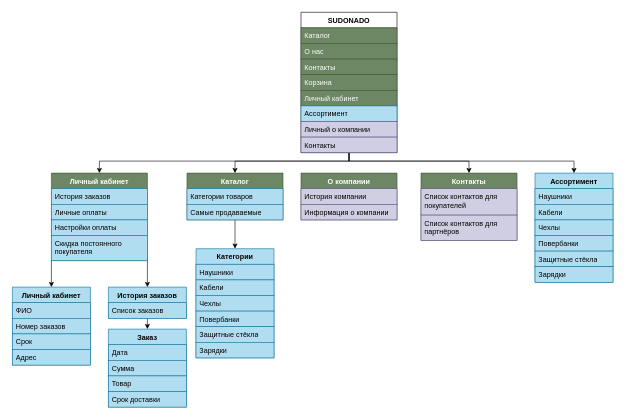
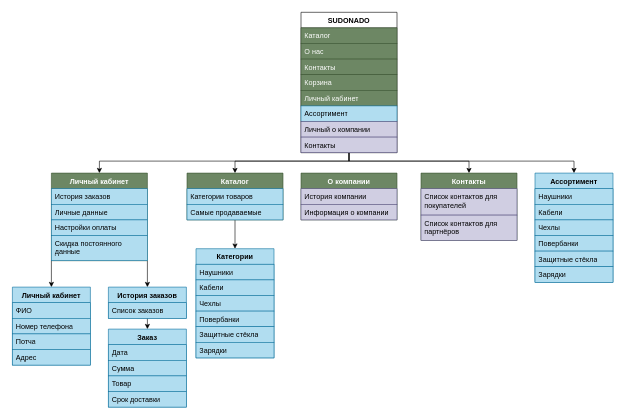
node "Личные оплаты": label "Личные оплаты" -> "Личные данные"
node "Скидка постоянного покупателя": label "Скидка постоянного покупателя" -> "Скидка постоянного данные"
node "Номер заказов": label "Номер заказов" -> "Номер телефона"
node "Срок": label "Срок" -> "Потча"
